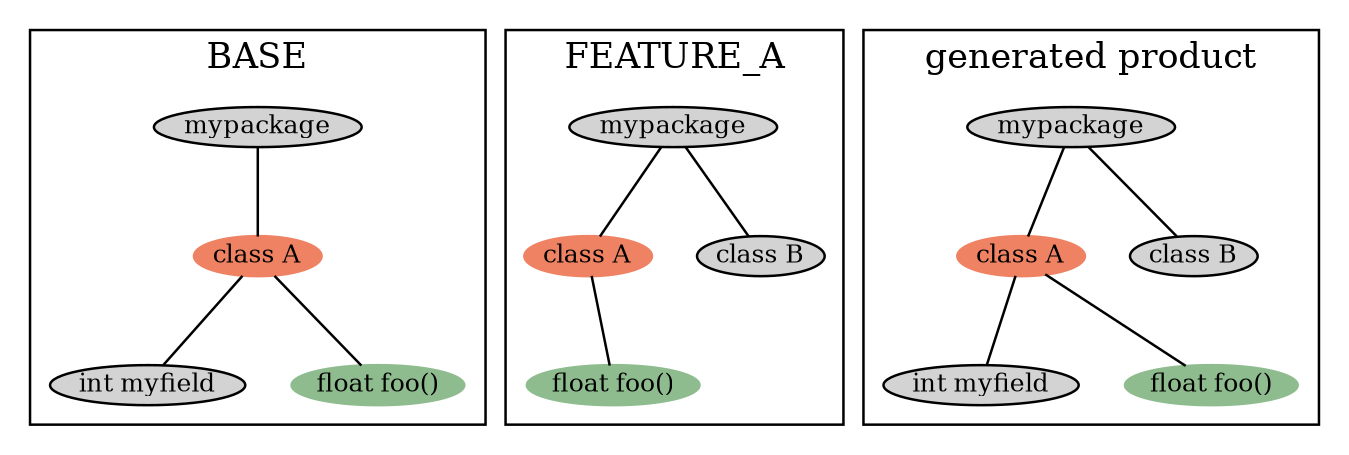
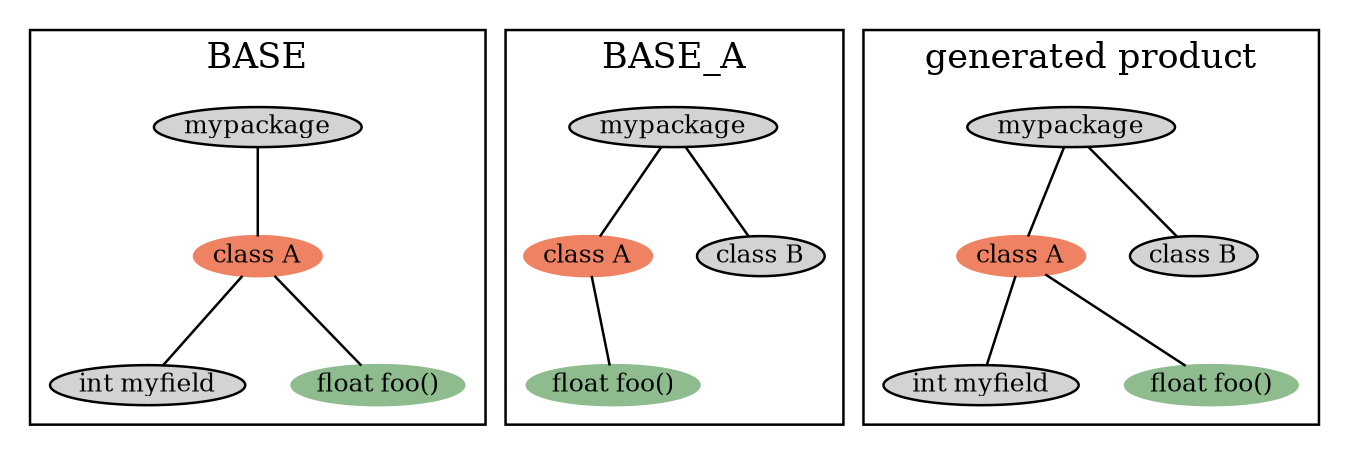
cluster "FEATURE_A": label "FEATURE_A" -> "BASE_A"
